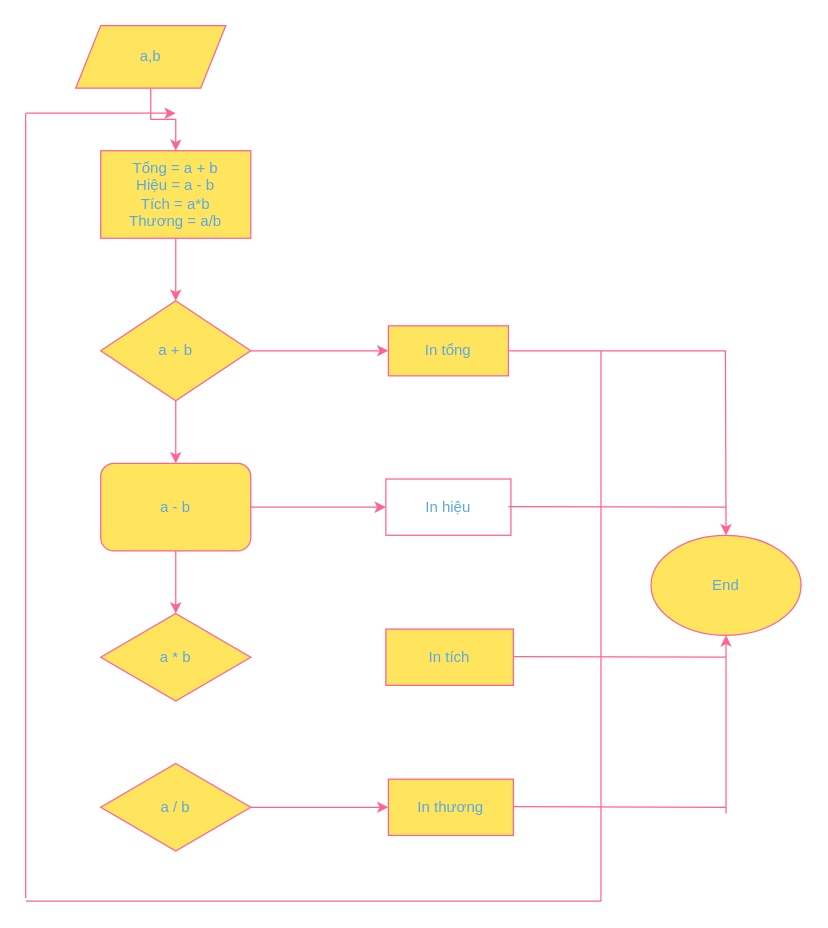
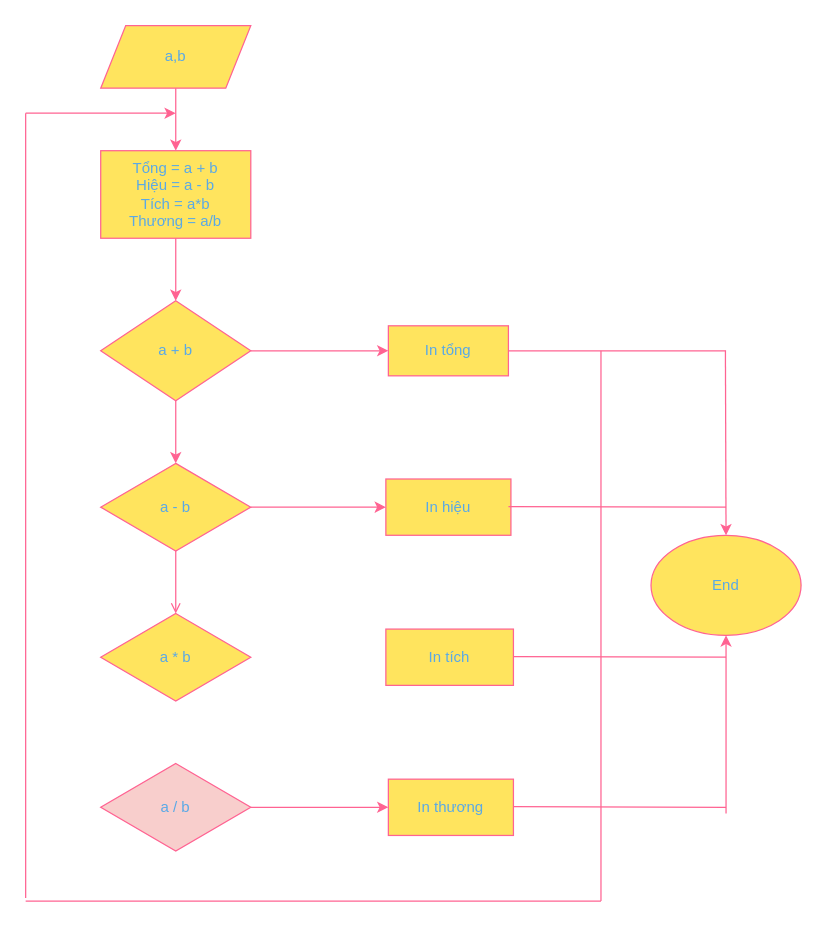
node "a,b": moved (151, 57) -> (176, 57)
node "a - b": shape rounded rectangle -> diamond
node "In hiệu": fillcolor #ffffff -> #ffe45e
edge "a - b" -> "a * b": arrowhead classic -> open
node "a / b": fillcolor #ffe45e -> #f8cecc
